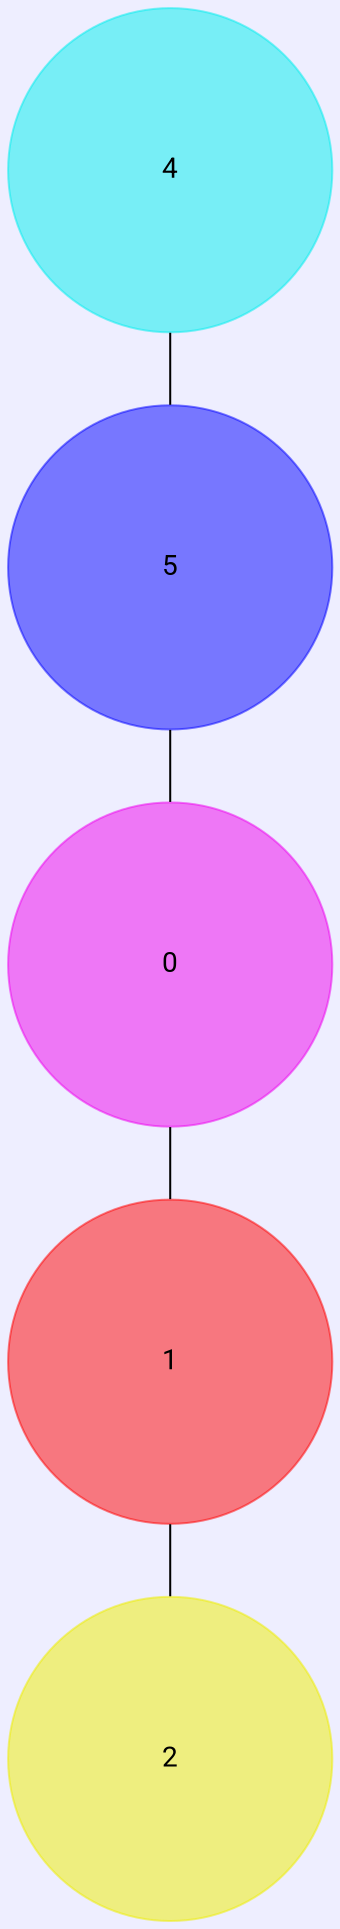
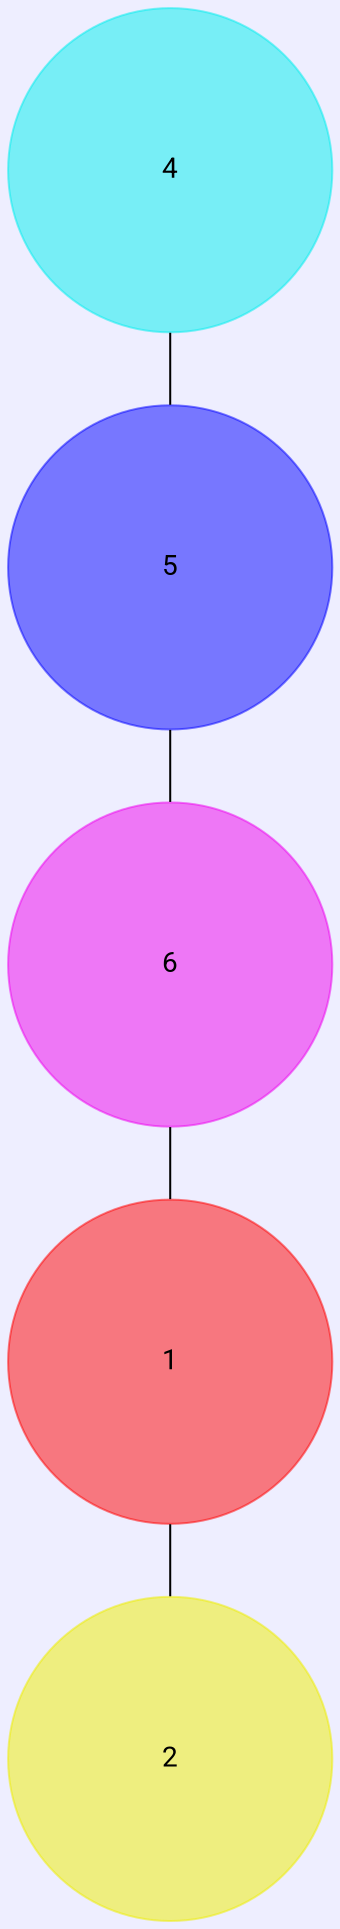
node "0": label "0" -> "6"
